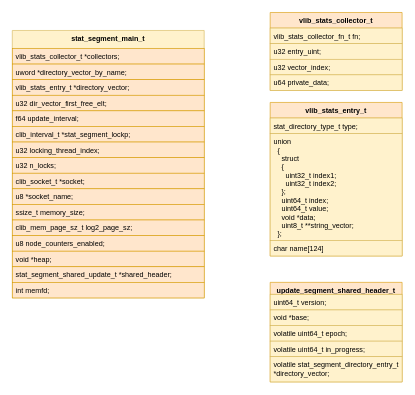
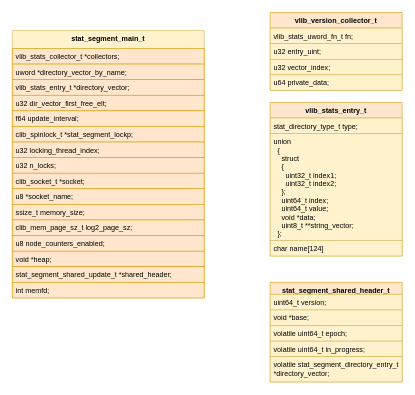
node "vlib_stats_collector_t": label "vlib_stats_collector_t" -> "vlib_version_collector_t"
node "vlib_stats_collector_fn_t fn;": label "vlib_stats_collector_fn_t fn;" -> "vlib_stats_uword_fn_t fn;"
node "clib_interval_t *stat_segment_lockp;": label "clib_interval_t *stat_segment_lockp;" -> "clib_spinlock_t *stat_segment_lockp;"
node "update_segment_shared_header_t": label "update_segment_shared_header_t" -> "stat_segment_shared_header_t"
